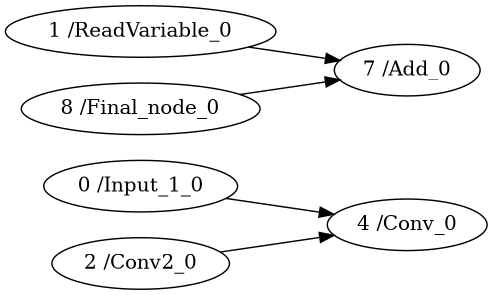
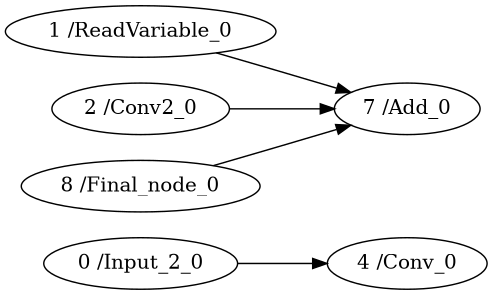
node "0 /Input_1_0": label "0 /Input_1_0" -> "0 /Input_2_0"
edge "2 /Conv2_0" -> "4 /Conv_0": now "2 /Conv2_0" -> "7 /Add_0"
